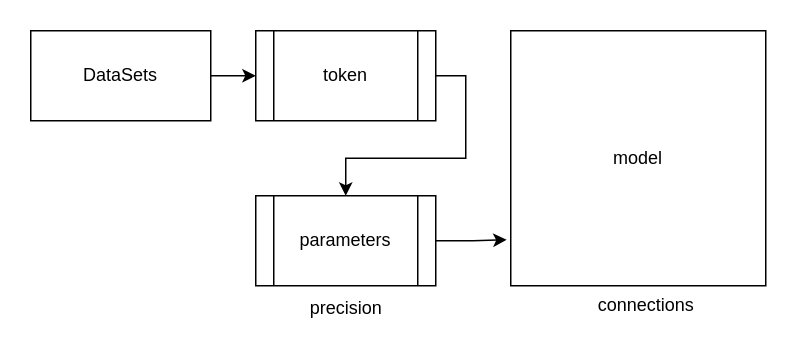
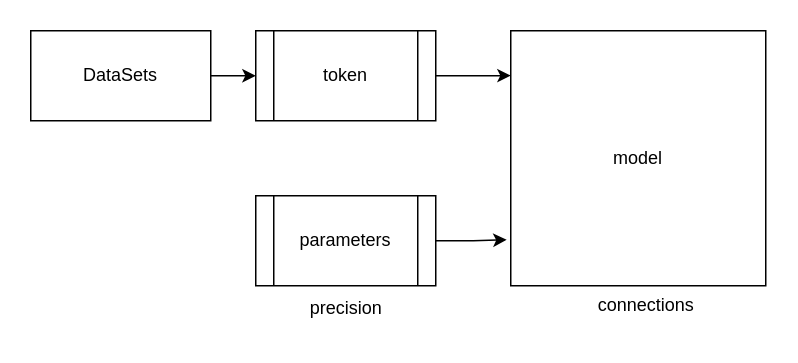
edge "token" -> "parameters": now "token" -> "model"
